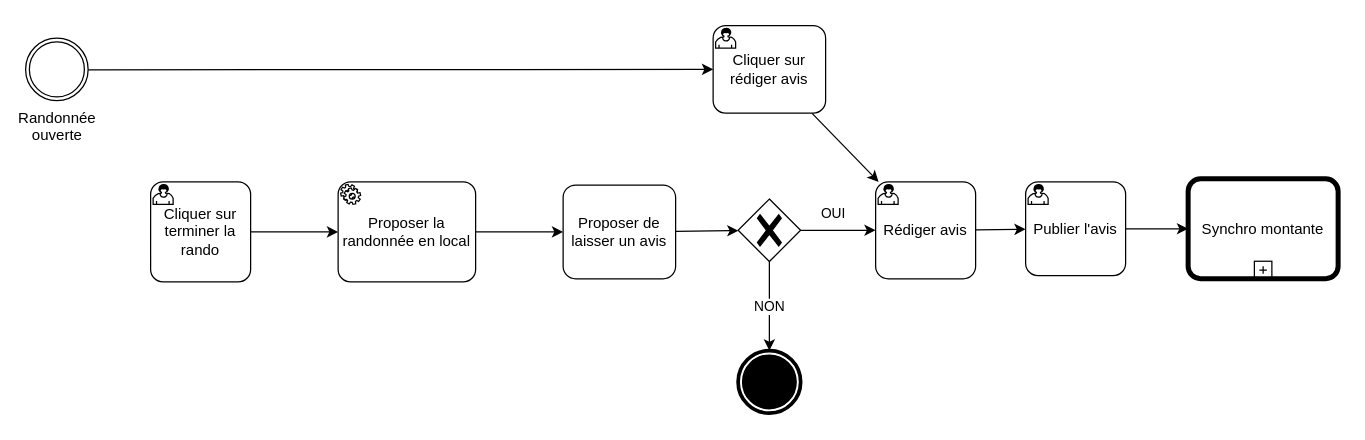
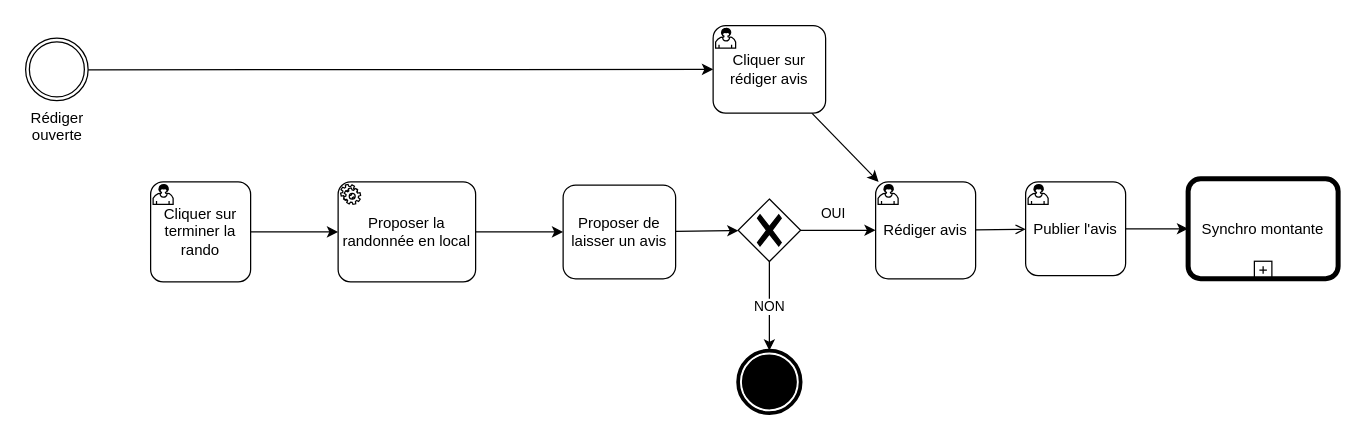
node "Randonnée ouverte": label "Randonnée ouverte" -> "Rédiger ouverte"
edge "Rédiger avis" -> "Publier l'avis": arrowhead classic -> open
